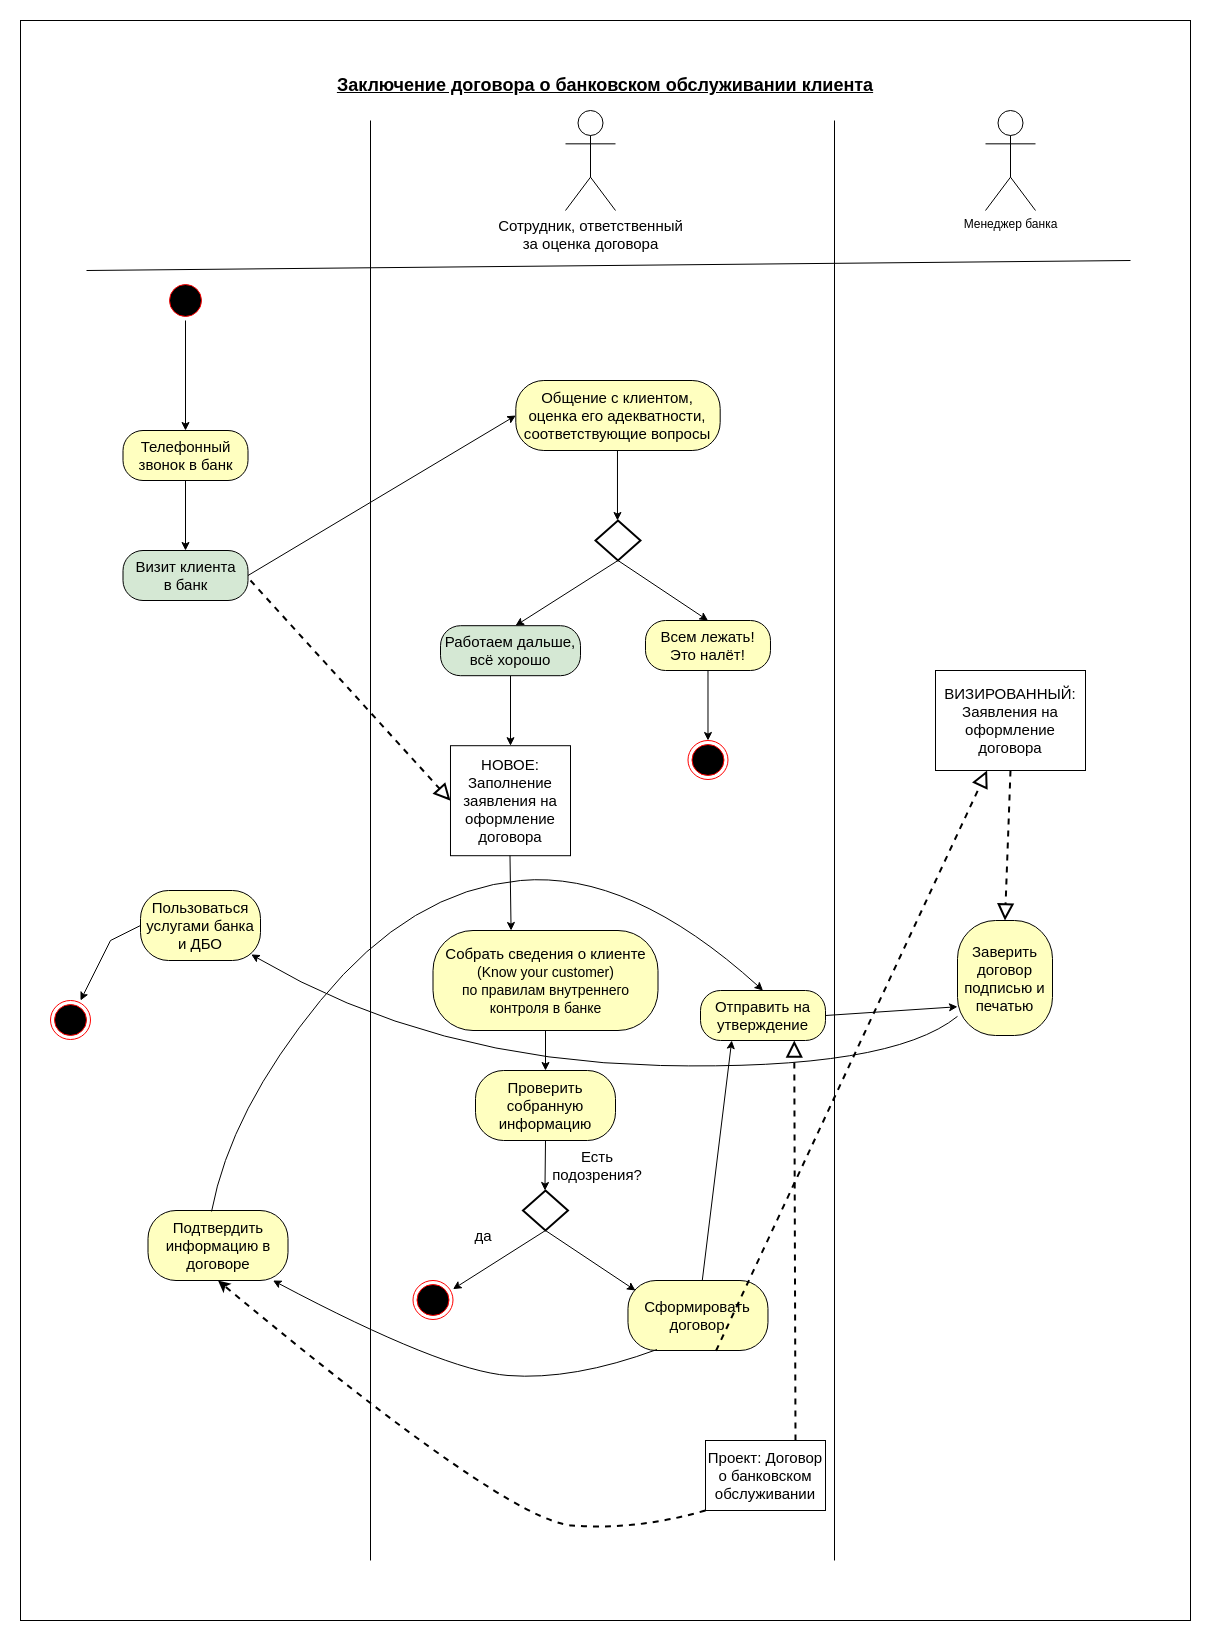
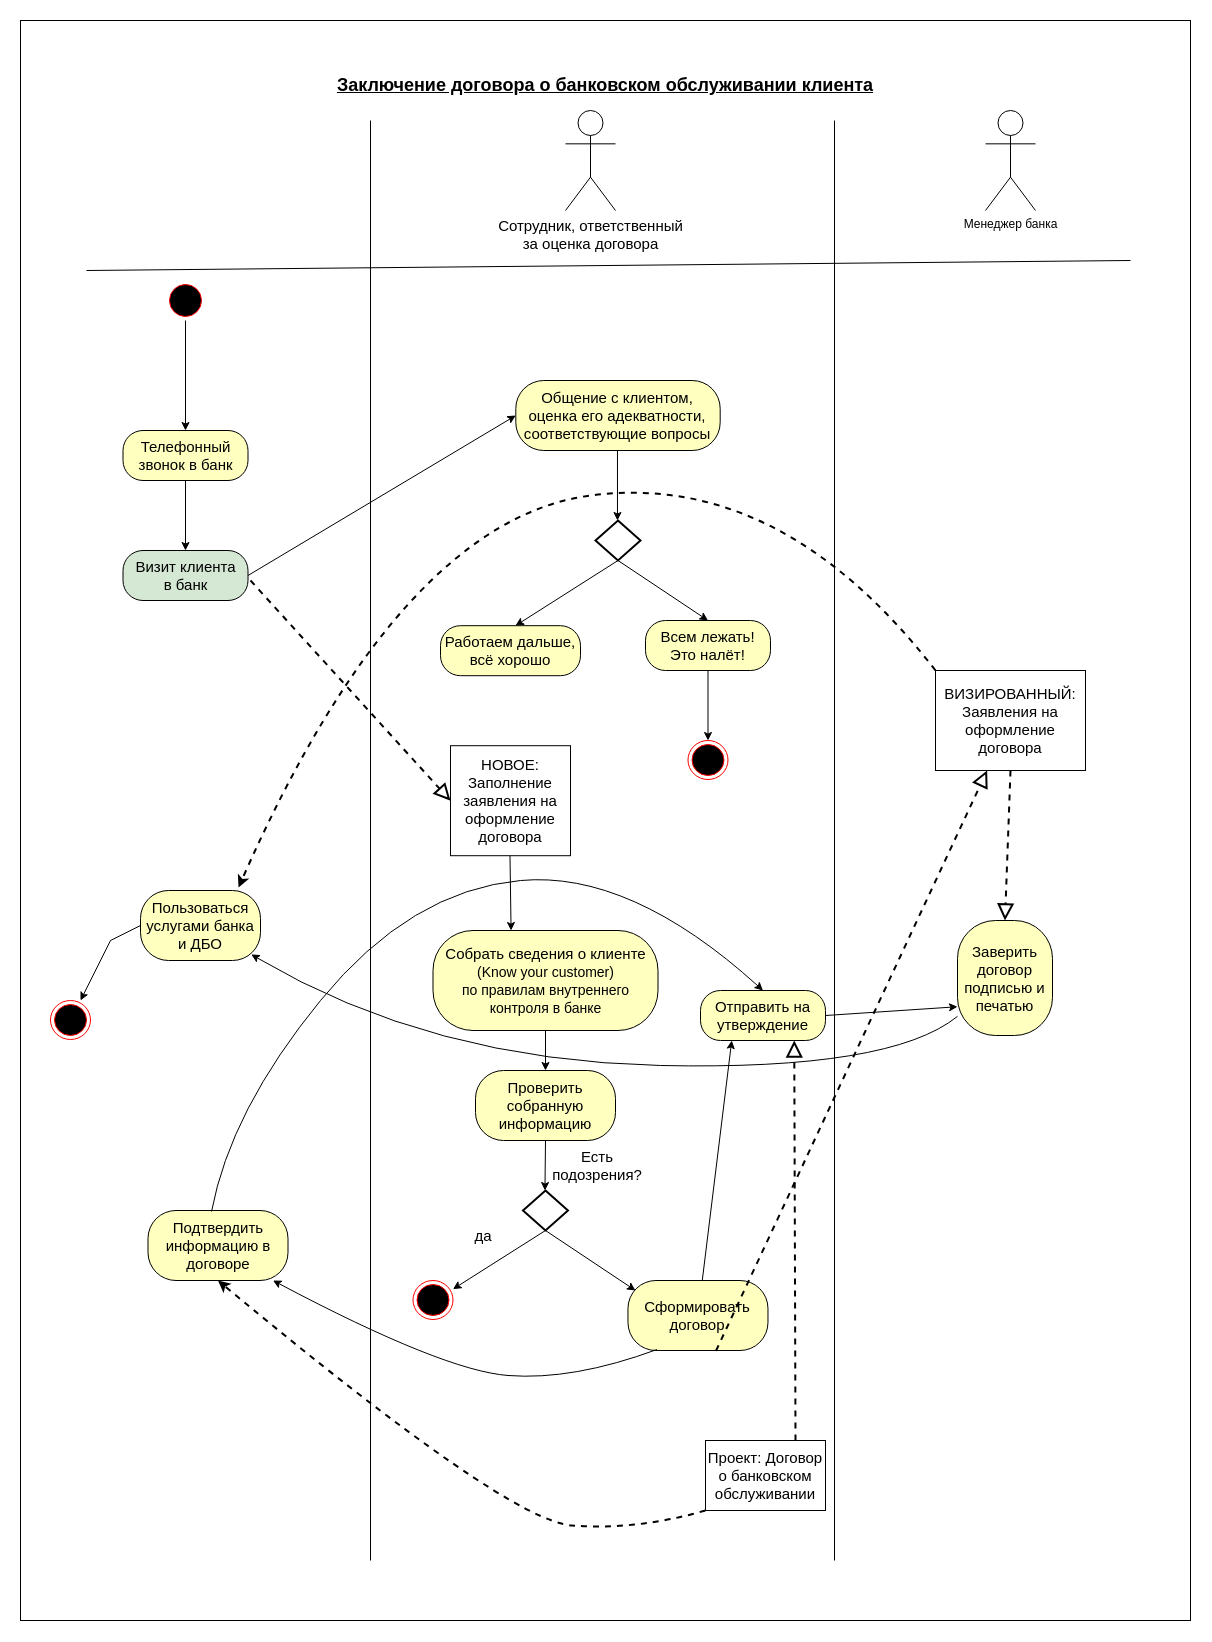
edge "ВИЗИРОВАННЫЙ: Заявления на оформление договора" -> "Пользоваться услугами банка и ДБО": added
node "Работаем дальше, всё хорошо": fillcolor #d5e8d4 -> #ffffc0
edge "Работаем дальше, всё хорошо" -> "НОВОЕ: Заполнение заявления на оформление договора": removed
